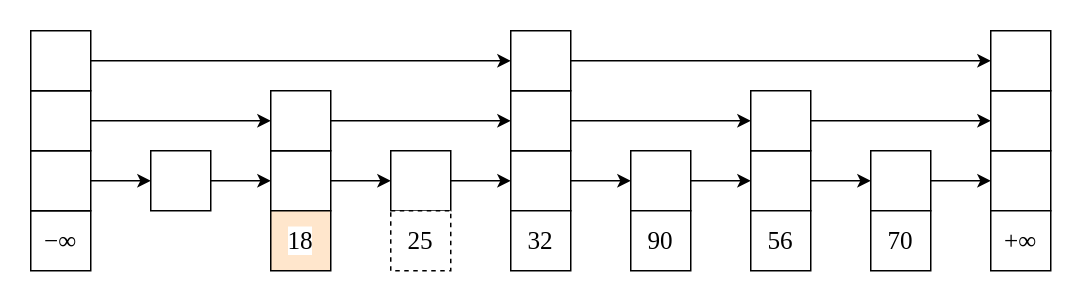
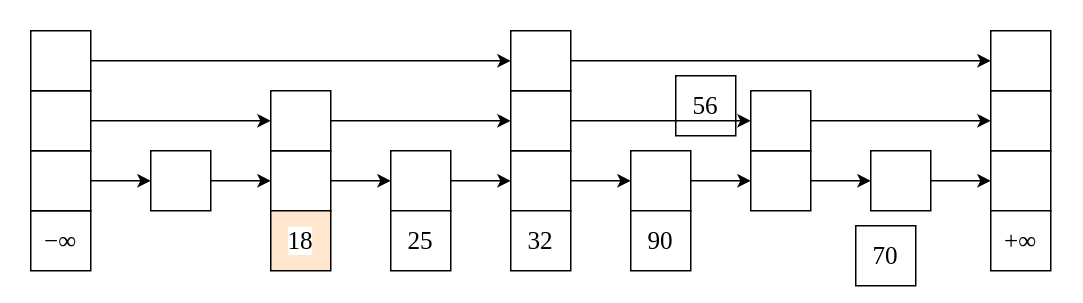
node "25": style dashed -> solid
node "56": moved (781, 241) -> (706, 106)
node "70": moved (901, 241) -> (886, 256)
